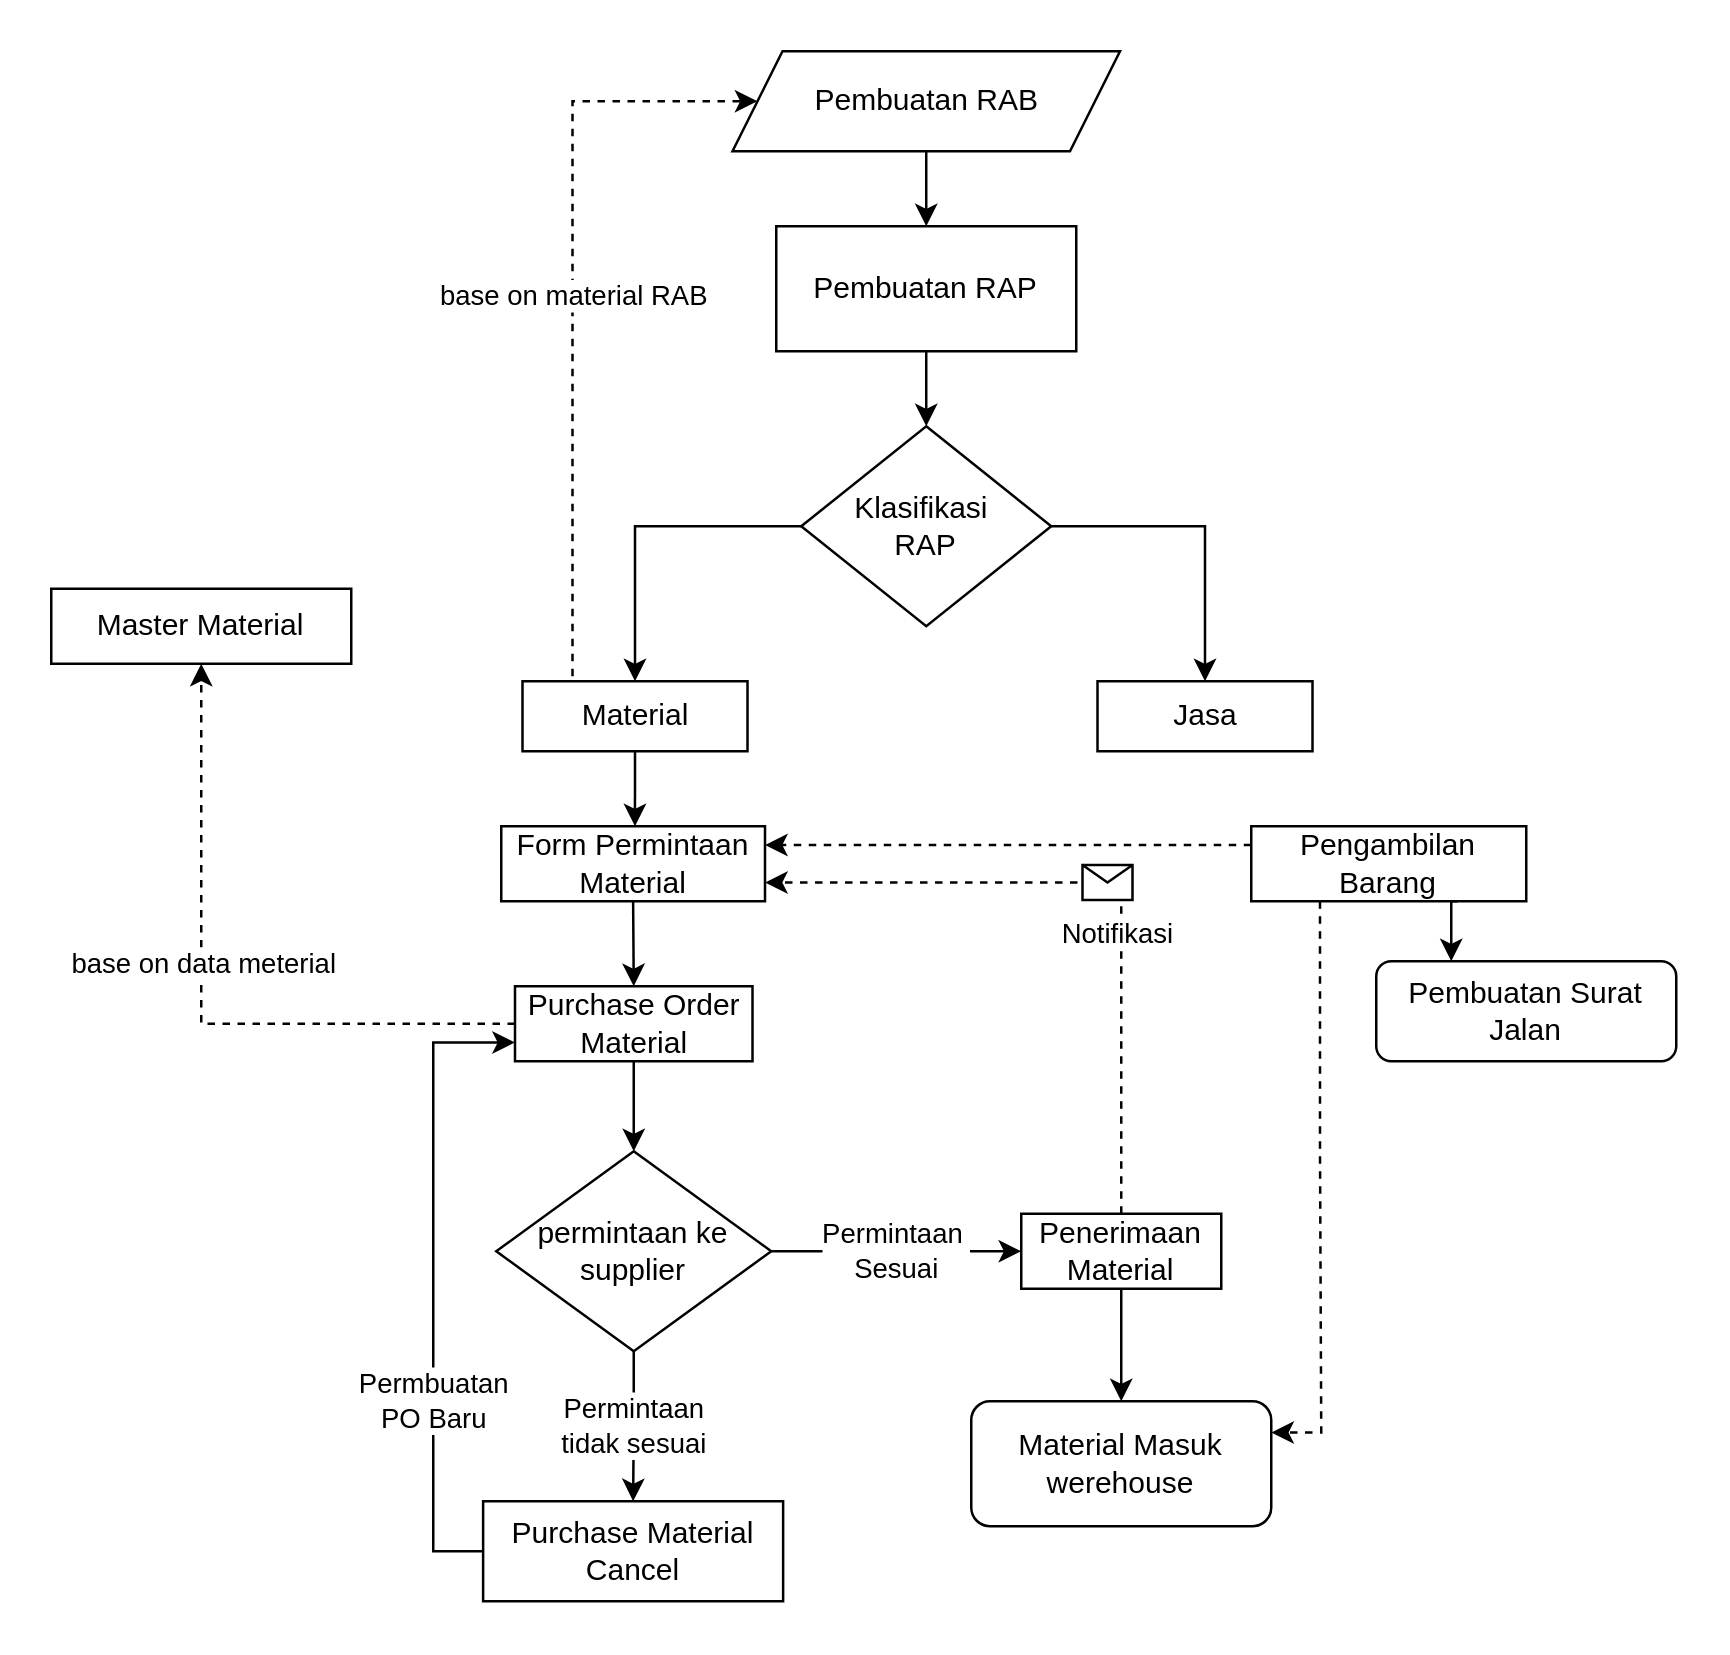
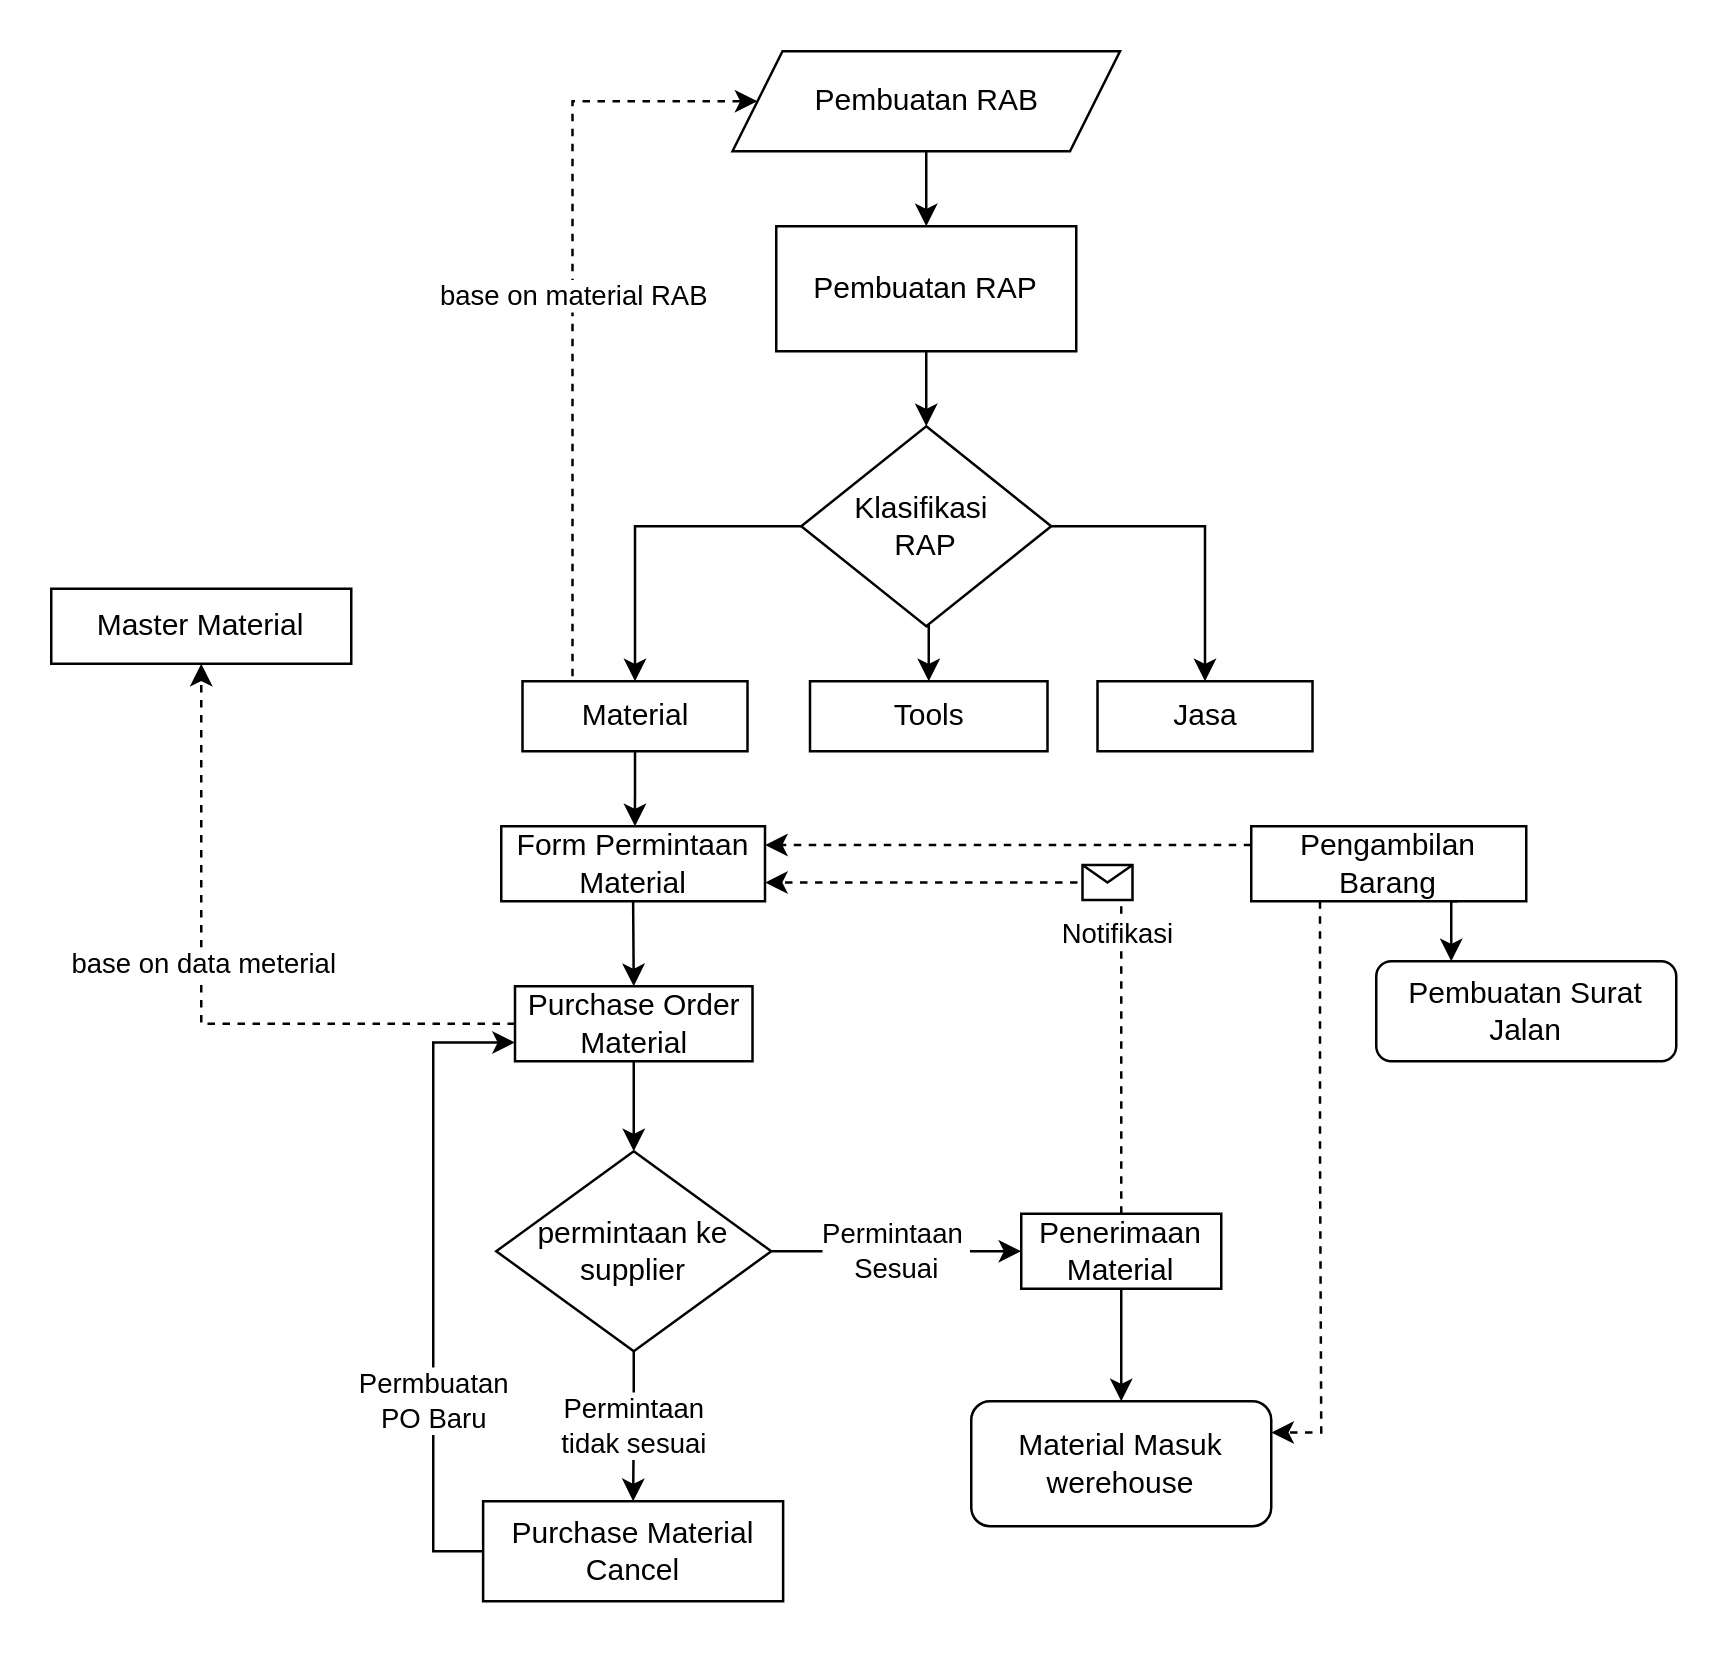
edge "Klasifikasi RAP" -> "Tools": added
node "Tools": added
